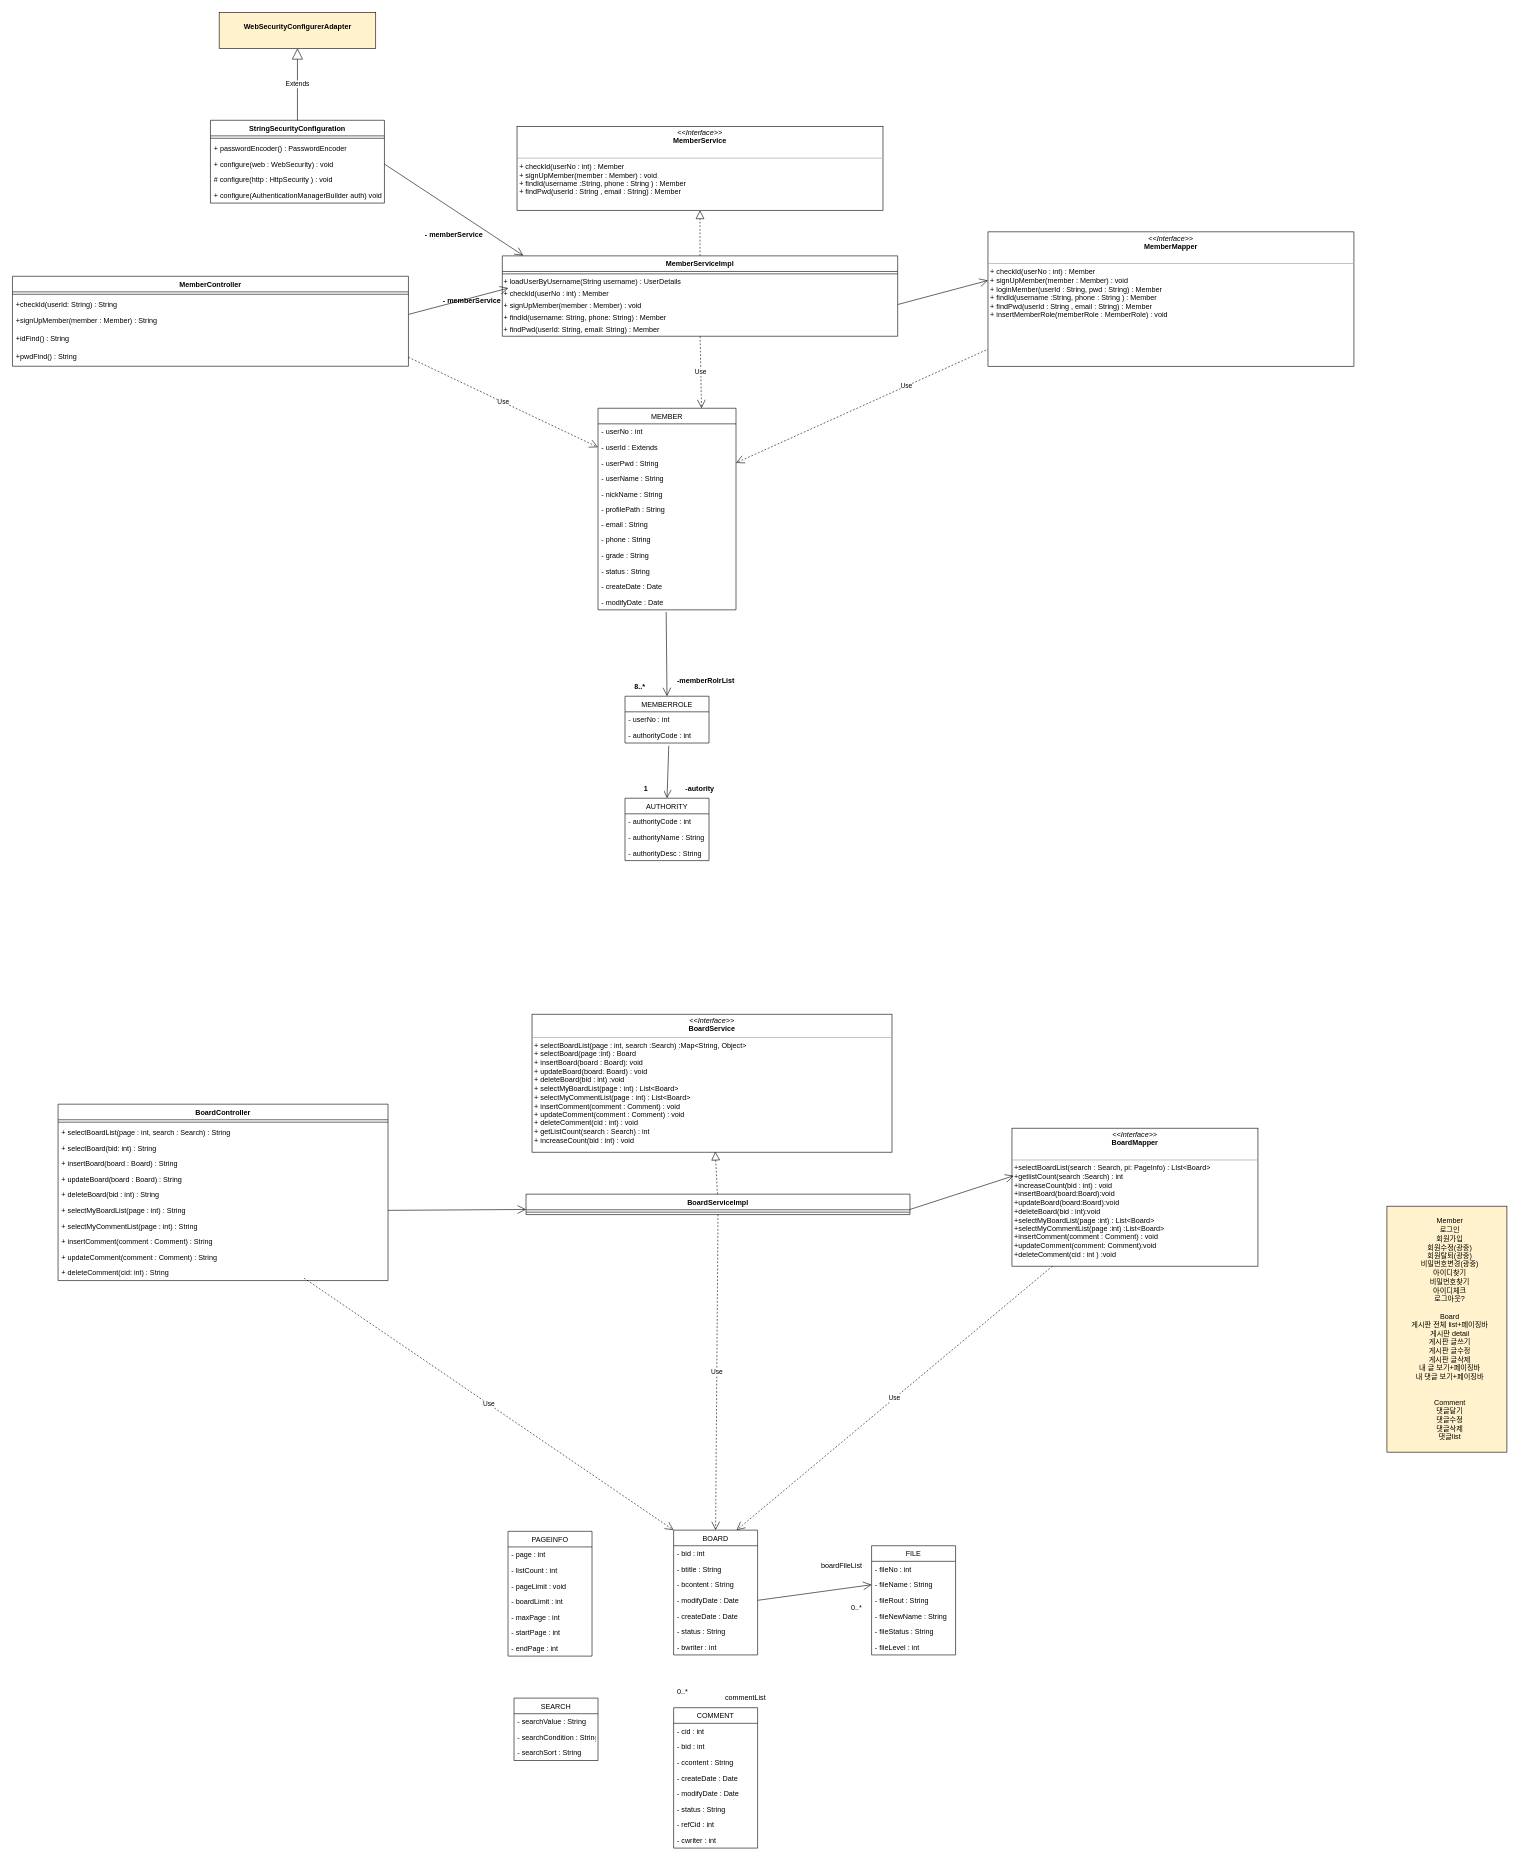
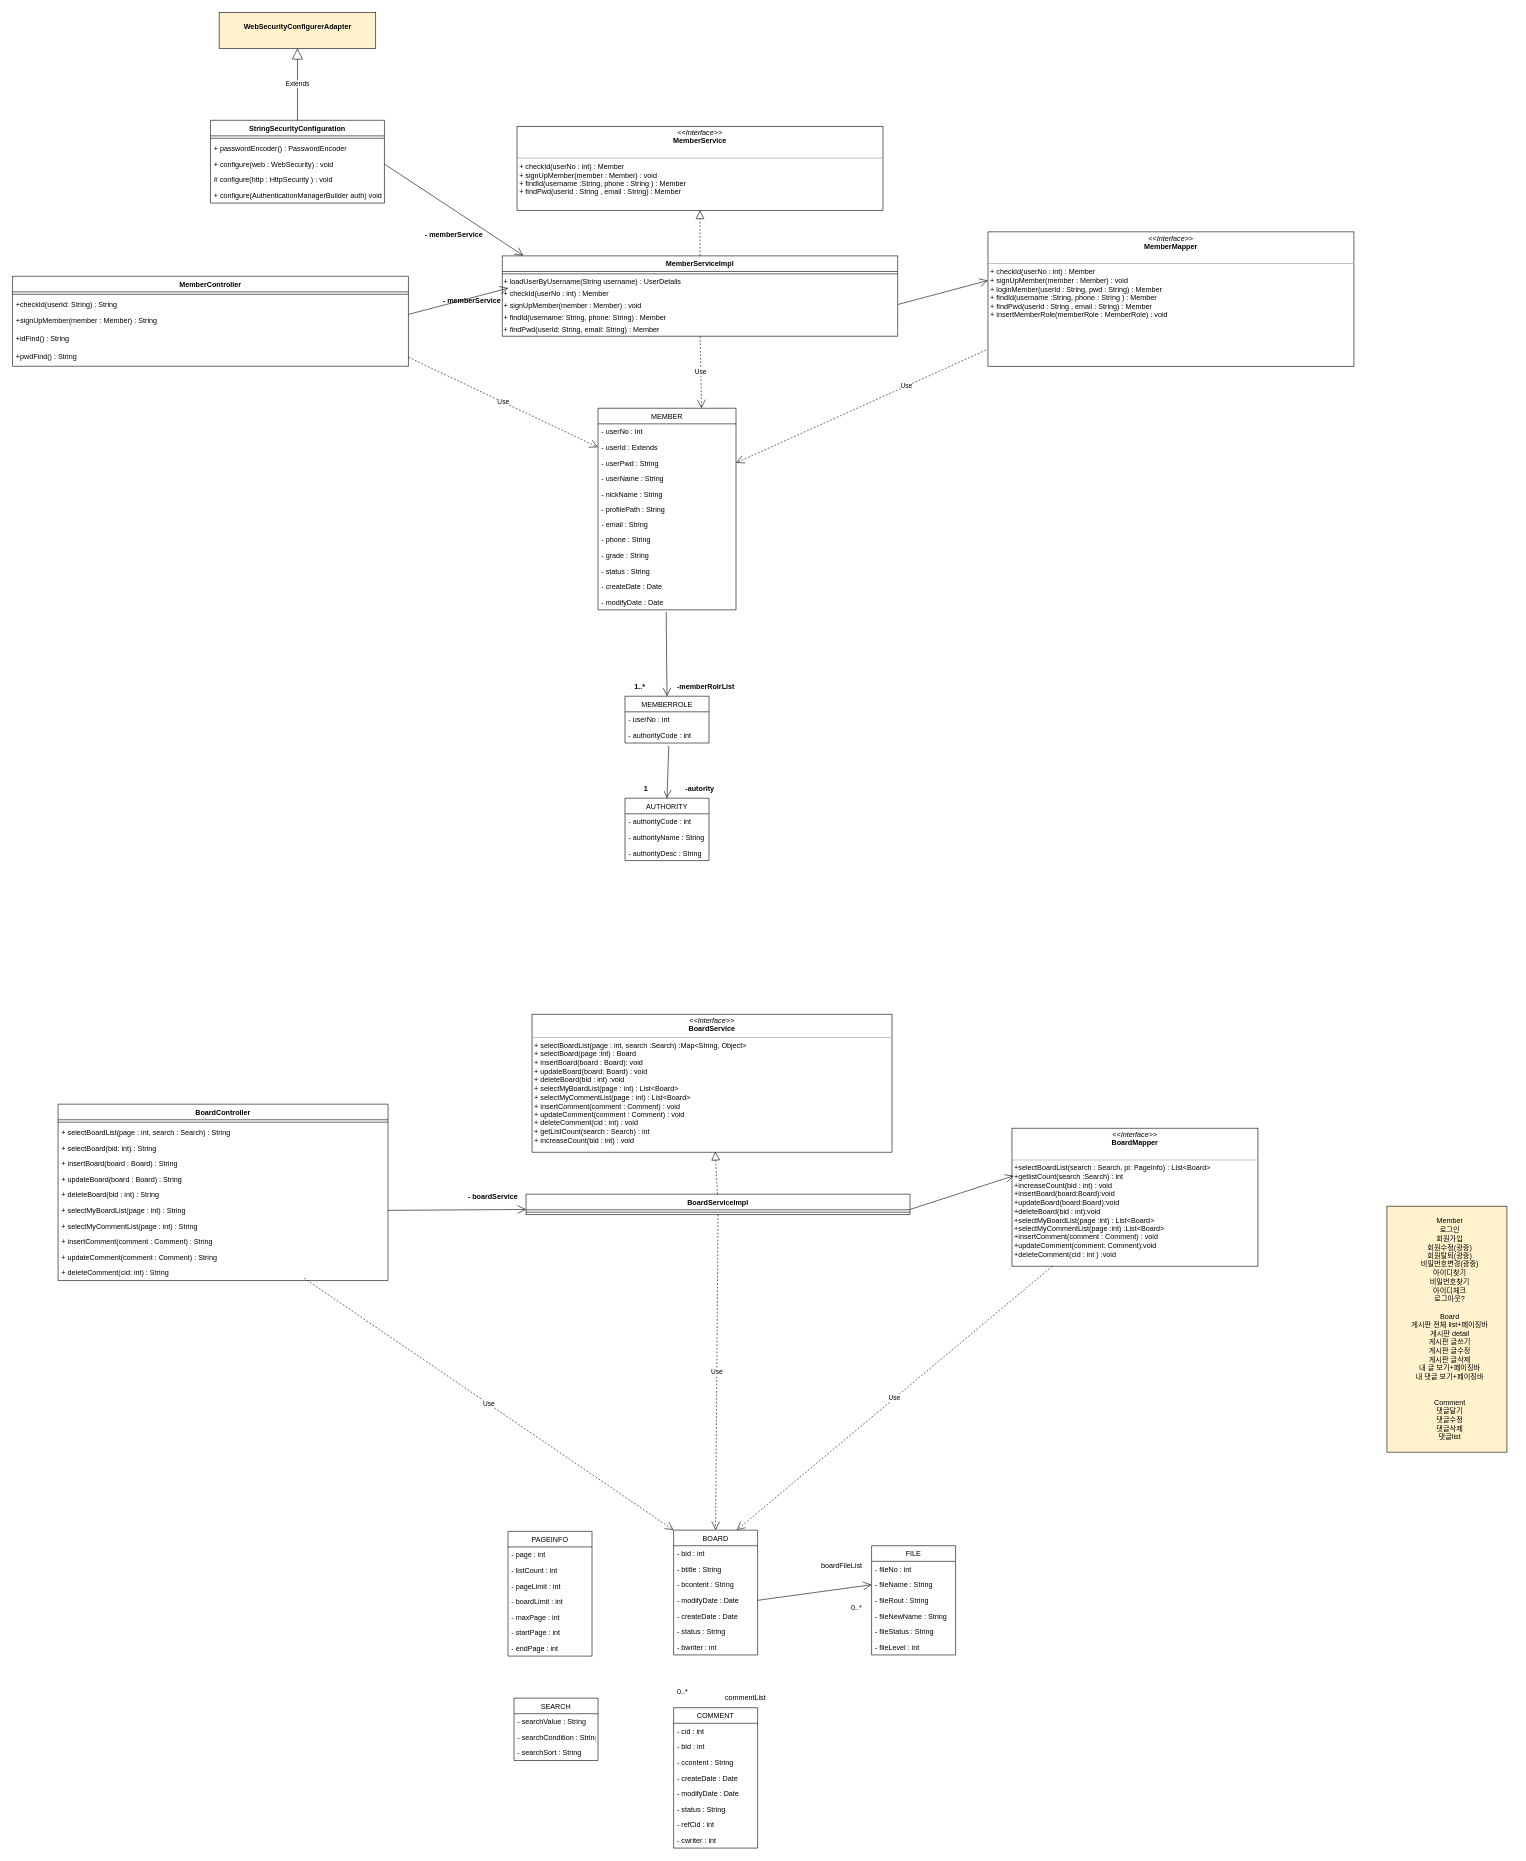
node "-memberRolrList": moved (706, 680) -> (706, 686)
node "8..*": label "8..*" -> "1..*"
node "- boardService": added
node "- pageLimit : void": label "- pageLimit : void" -> "- pageLimit : int"
